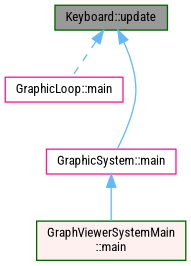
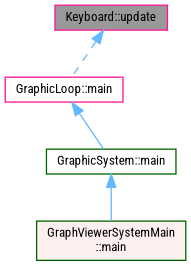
node "Keyboard::update": color darkgreen -> deeppink
edge "GraphicSystem::main" -> "Keyboard::update": now "GraphicSystem::main" -> "GraphicLoop::main"
node "GraphicSystem::main": color deeppink -> darkgreen
